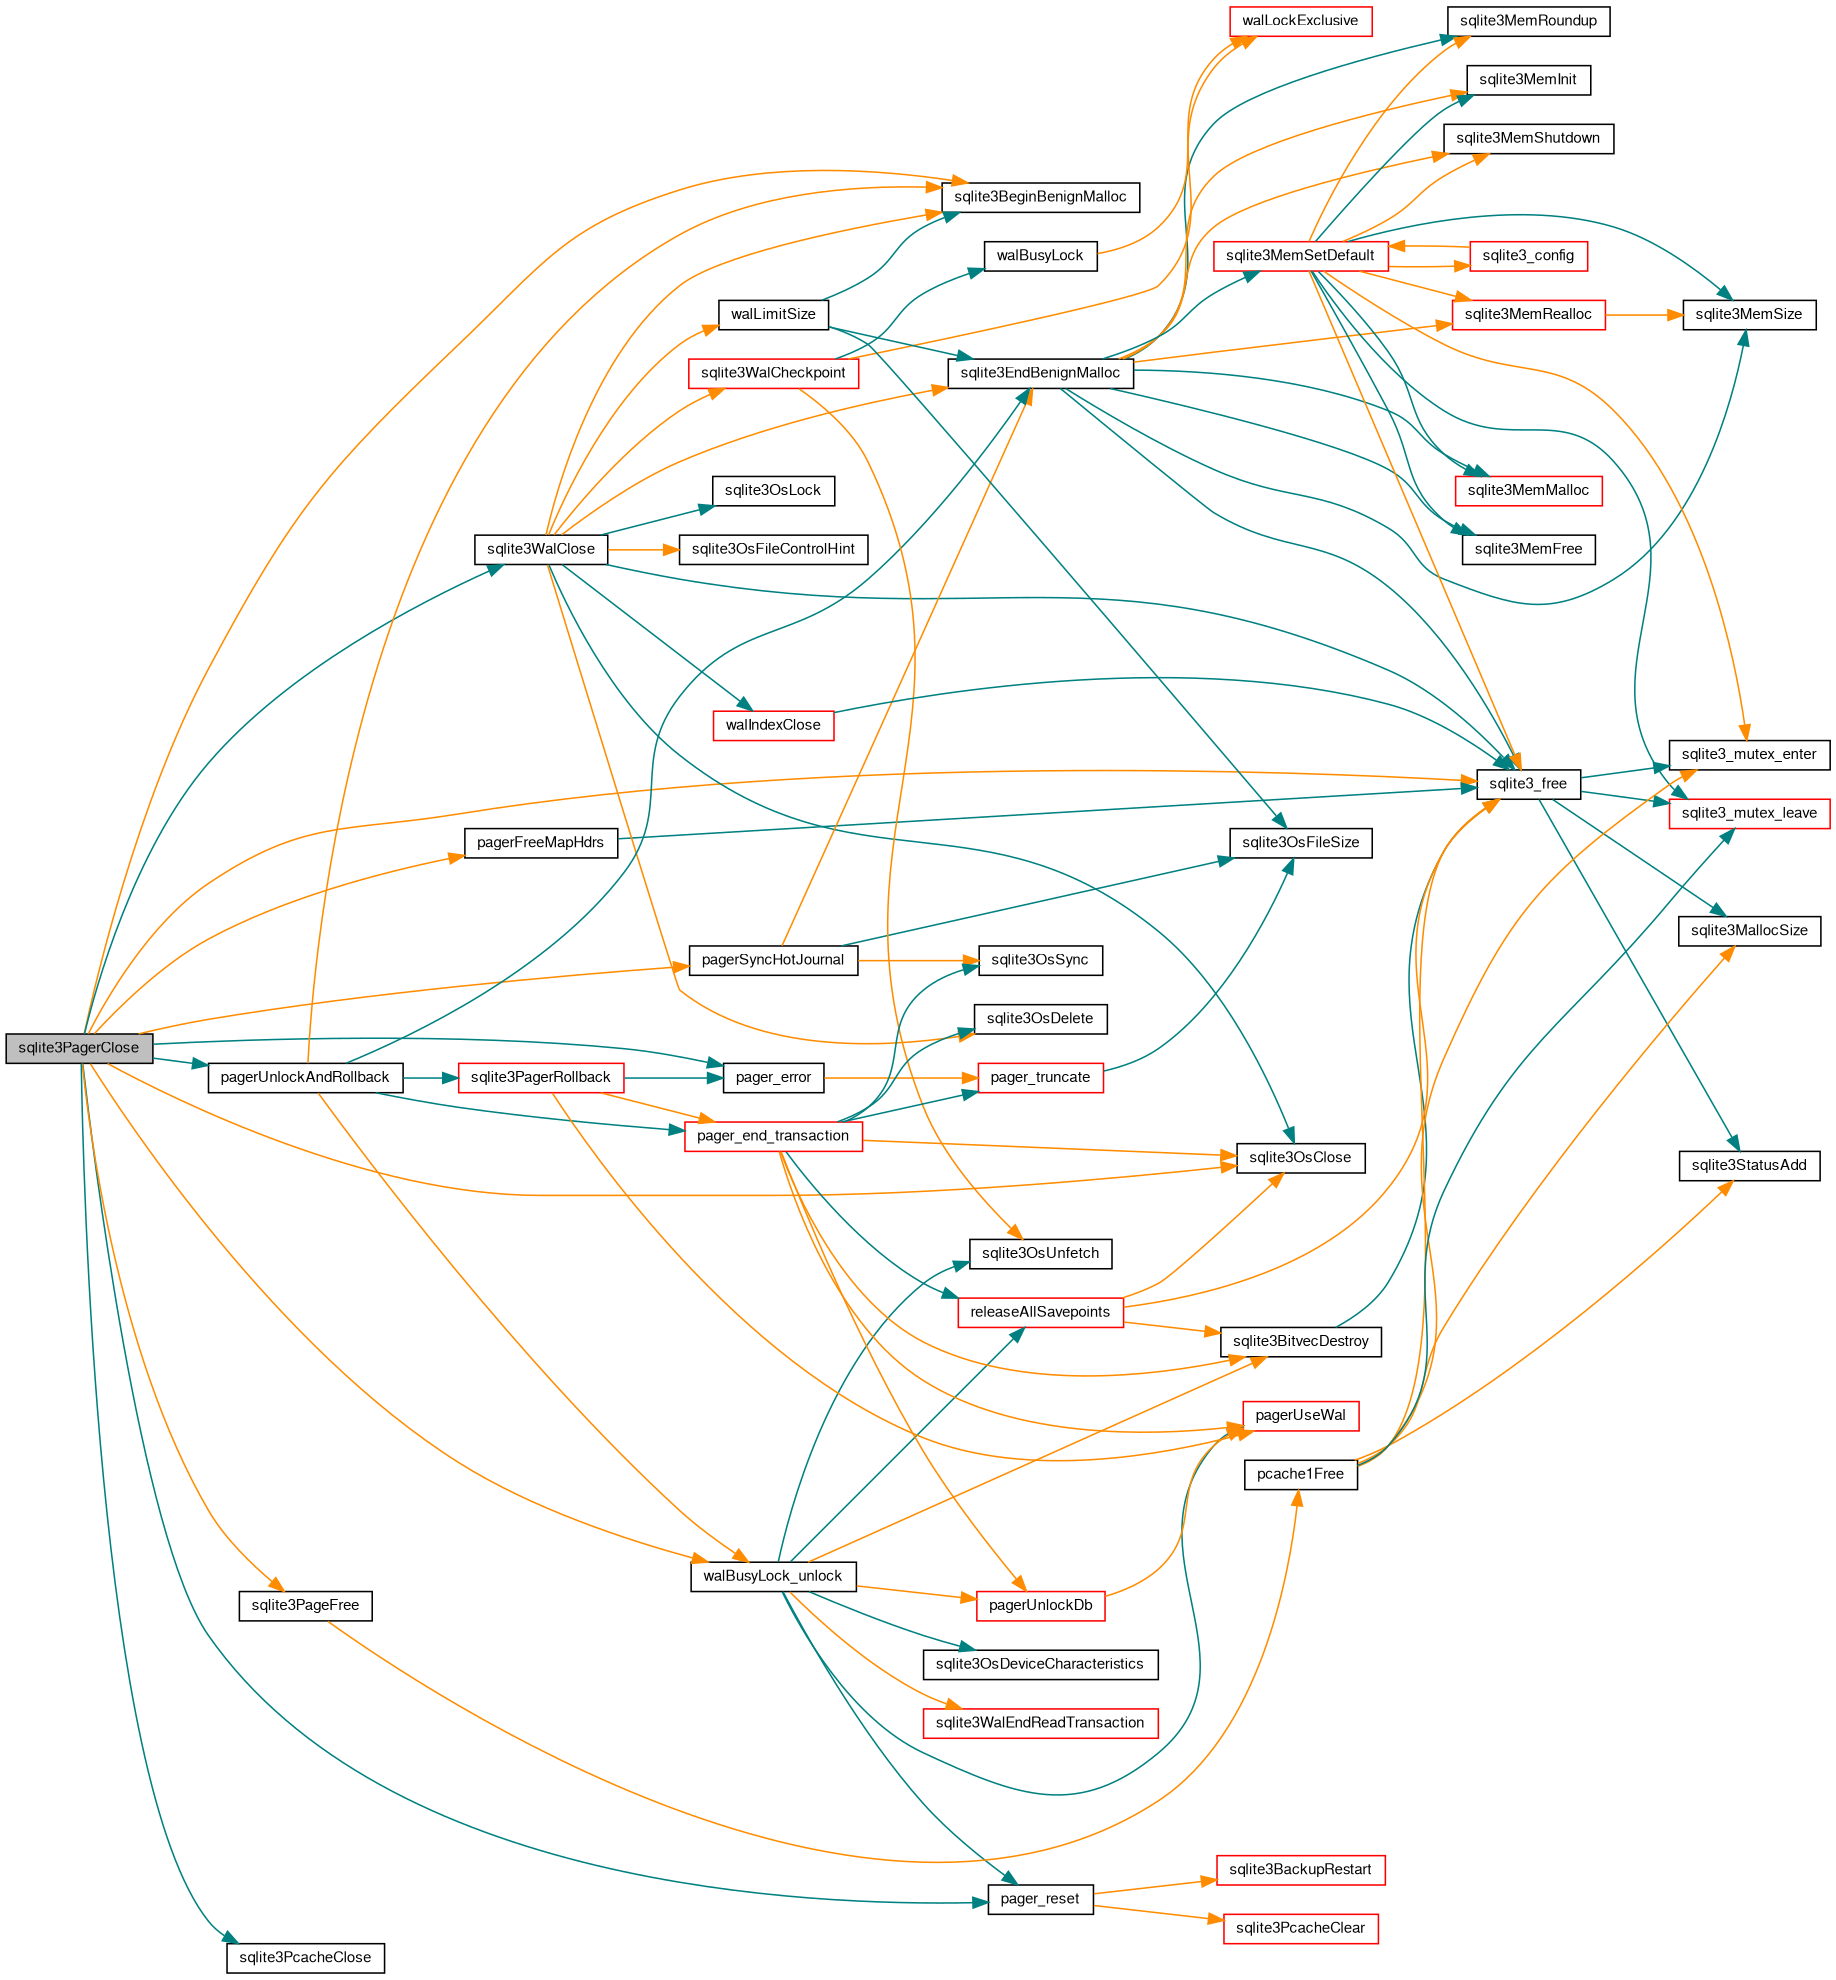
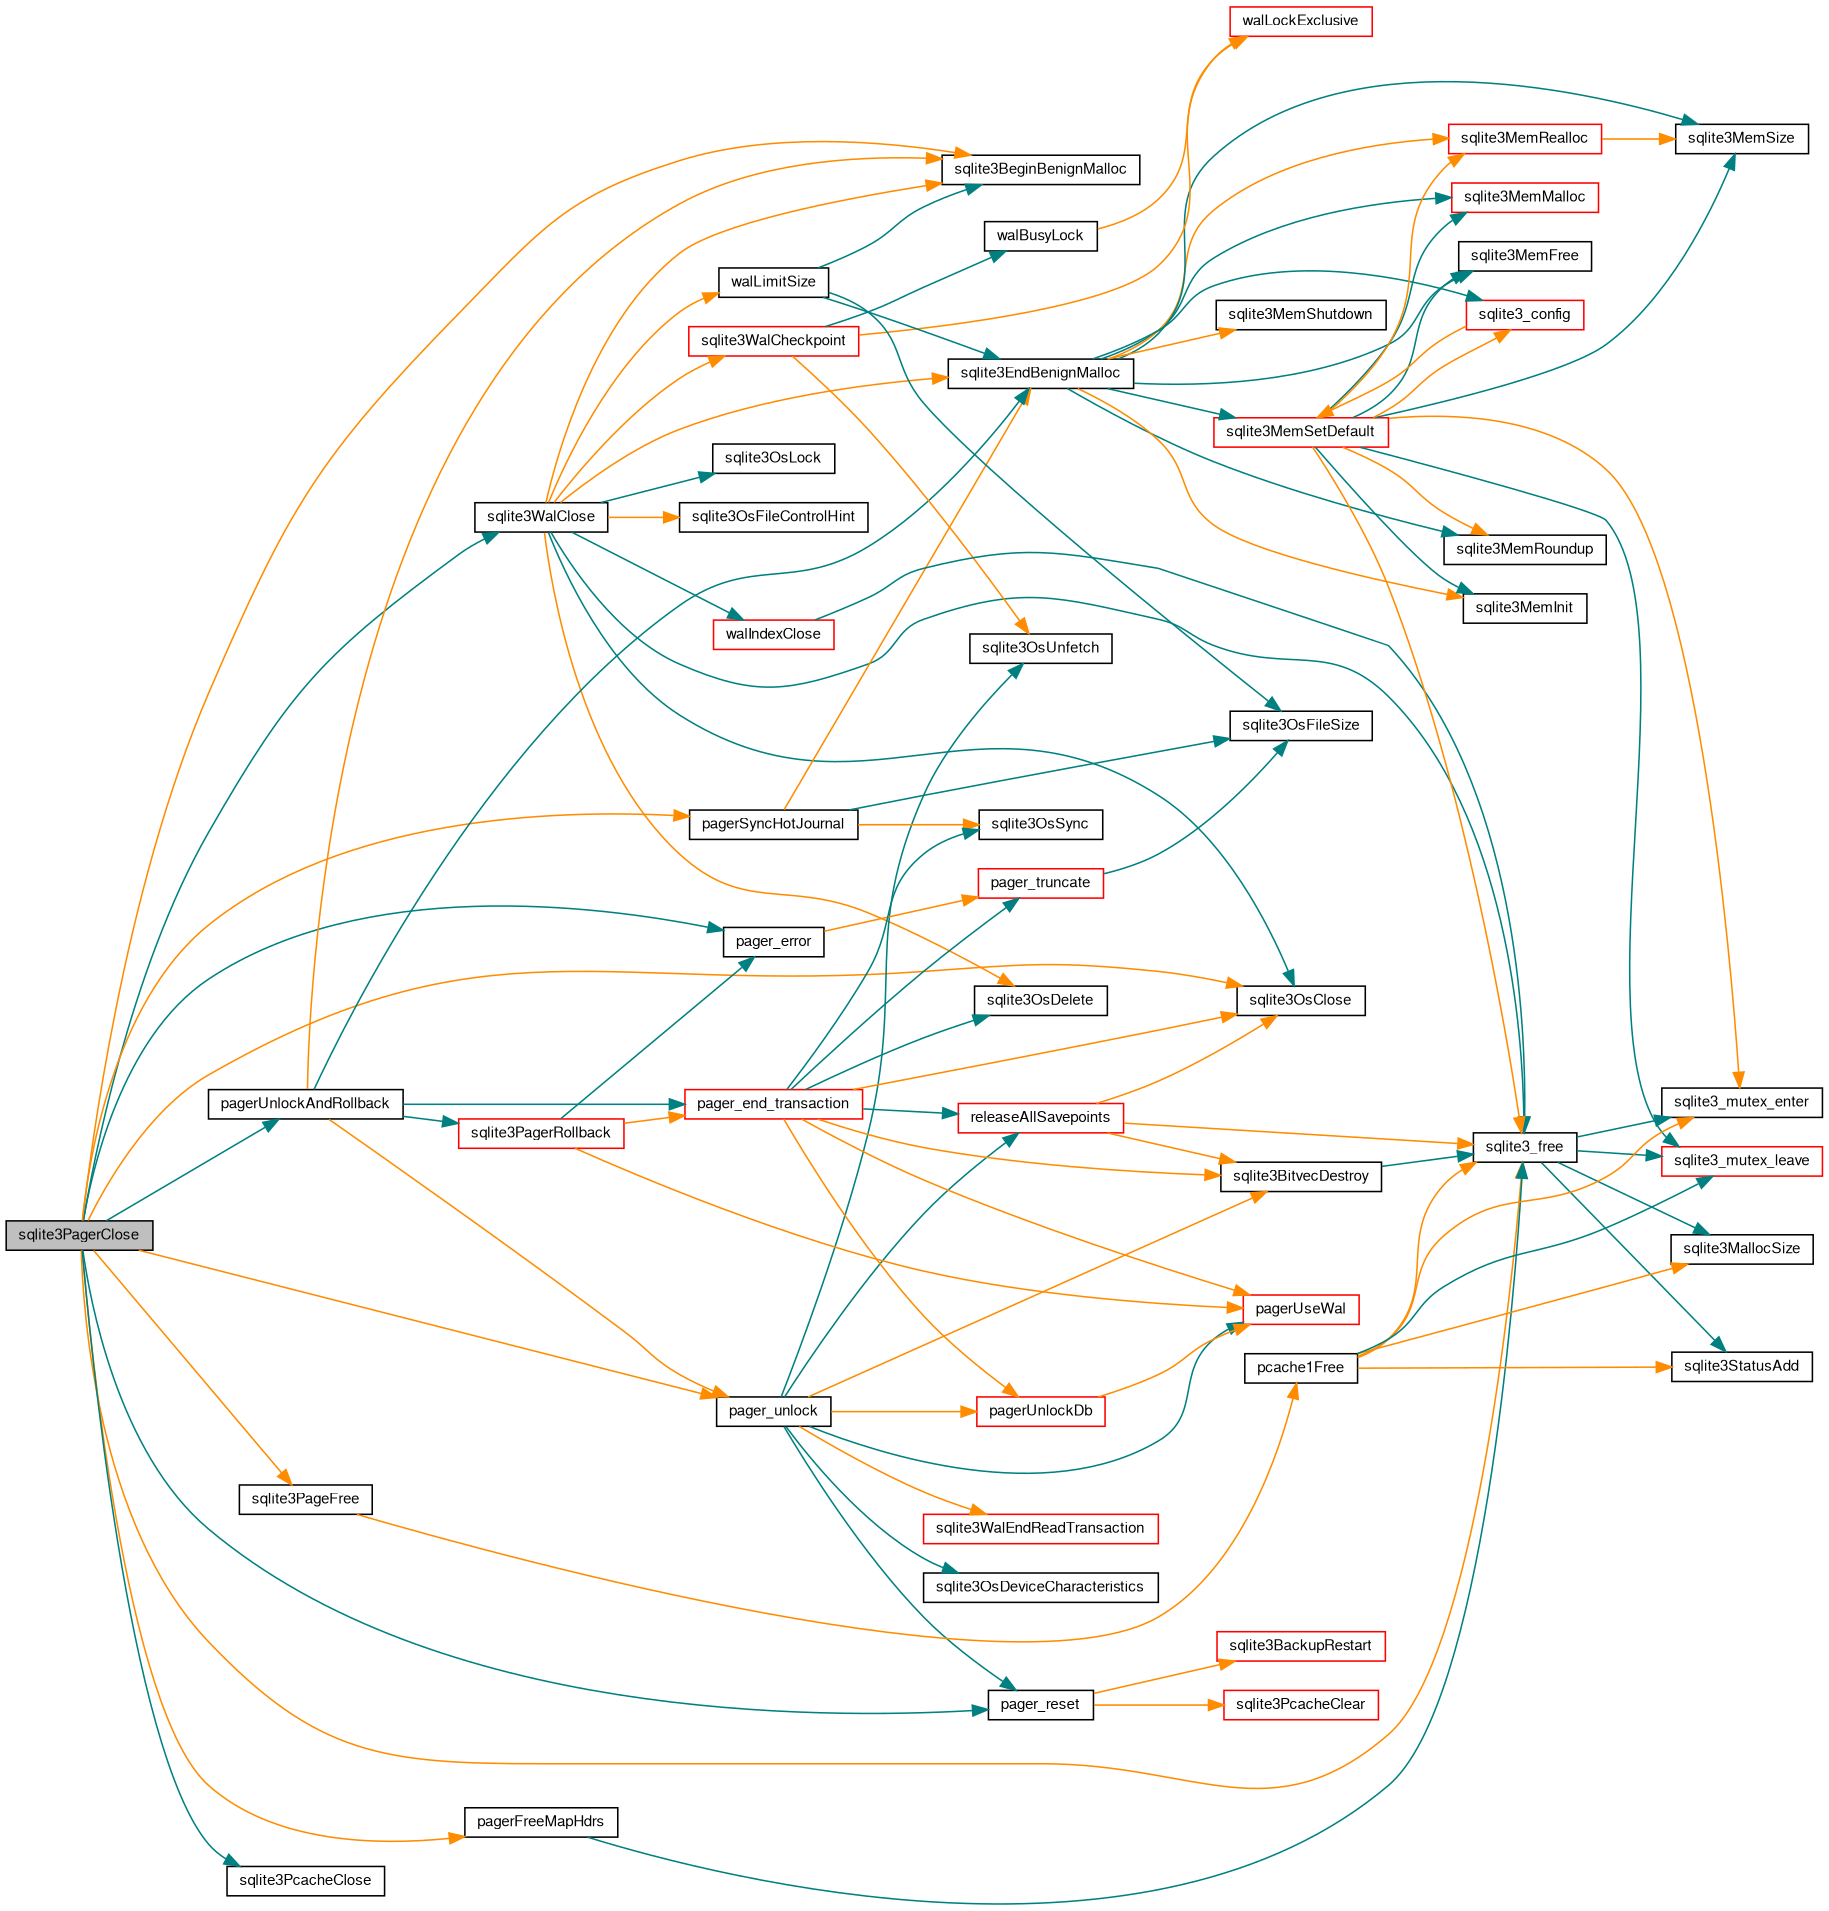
edge "sqlite3MemSetDefault" -> "sqlite3MemShutdown": removed
edge "sqlite3EndBenignMalloc" -> "sqlite3_free": now "sqlite3EndBenignMalloc" -> "sqlite3_config"
node "walBusyLock_unlock": label "walBusyLock_unlock" -> "pager_unlock"
